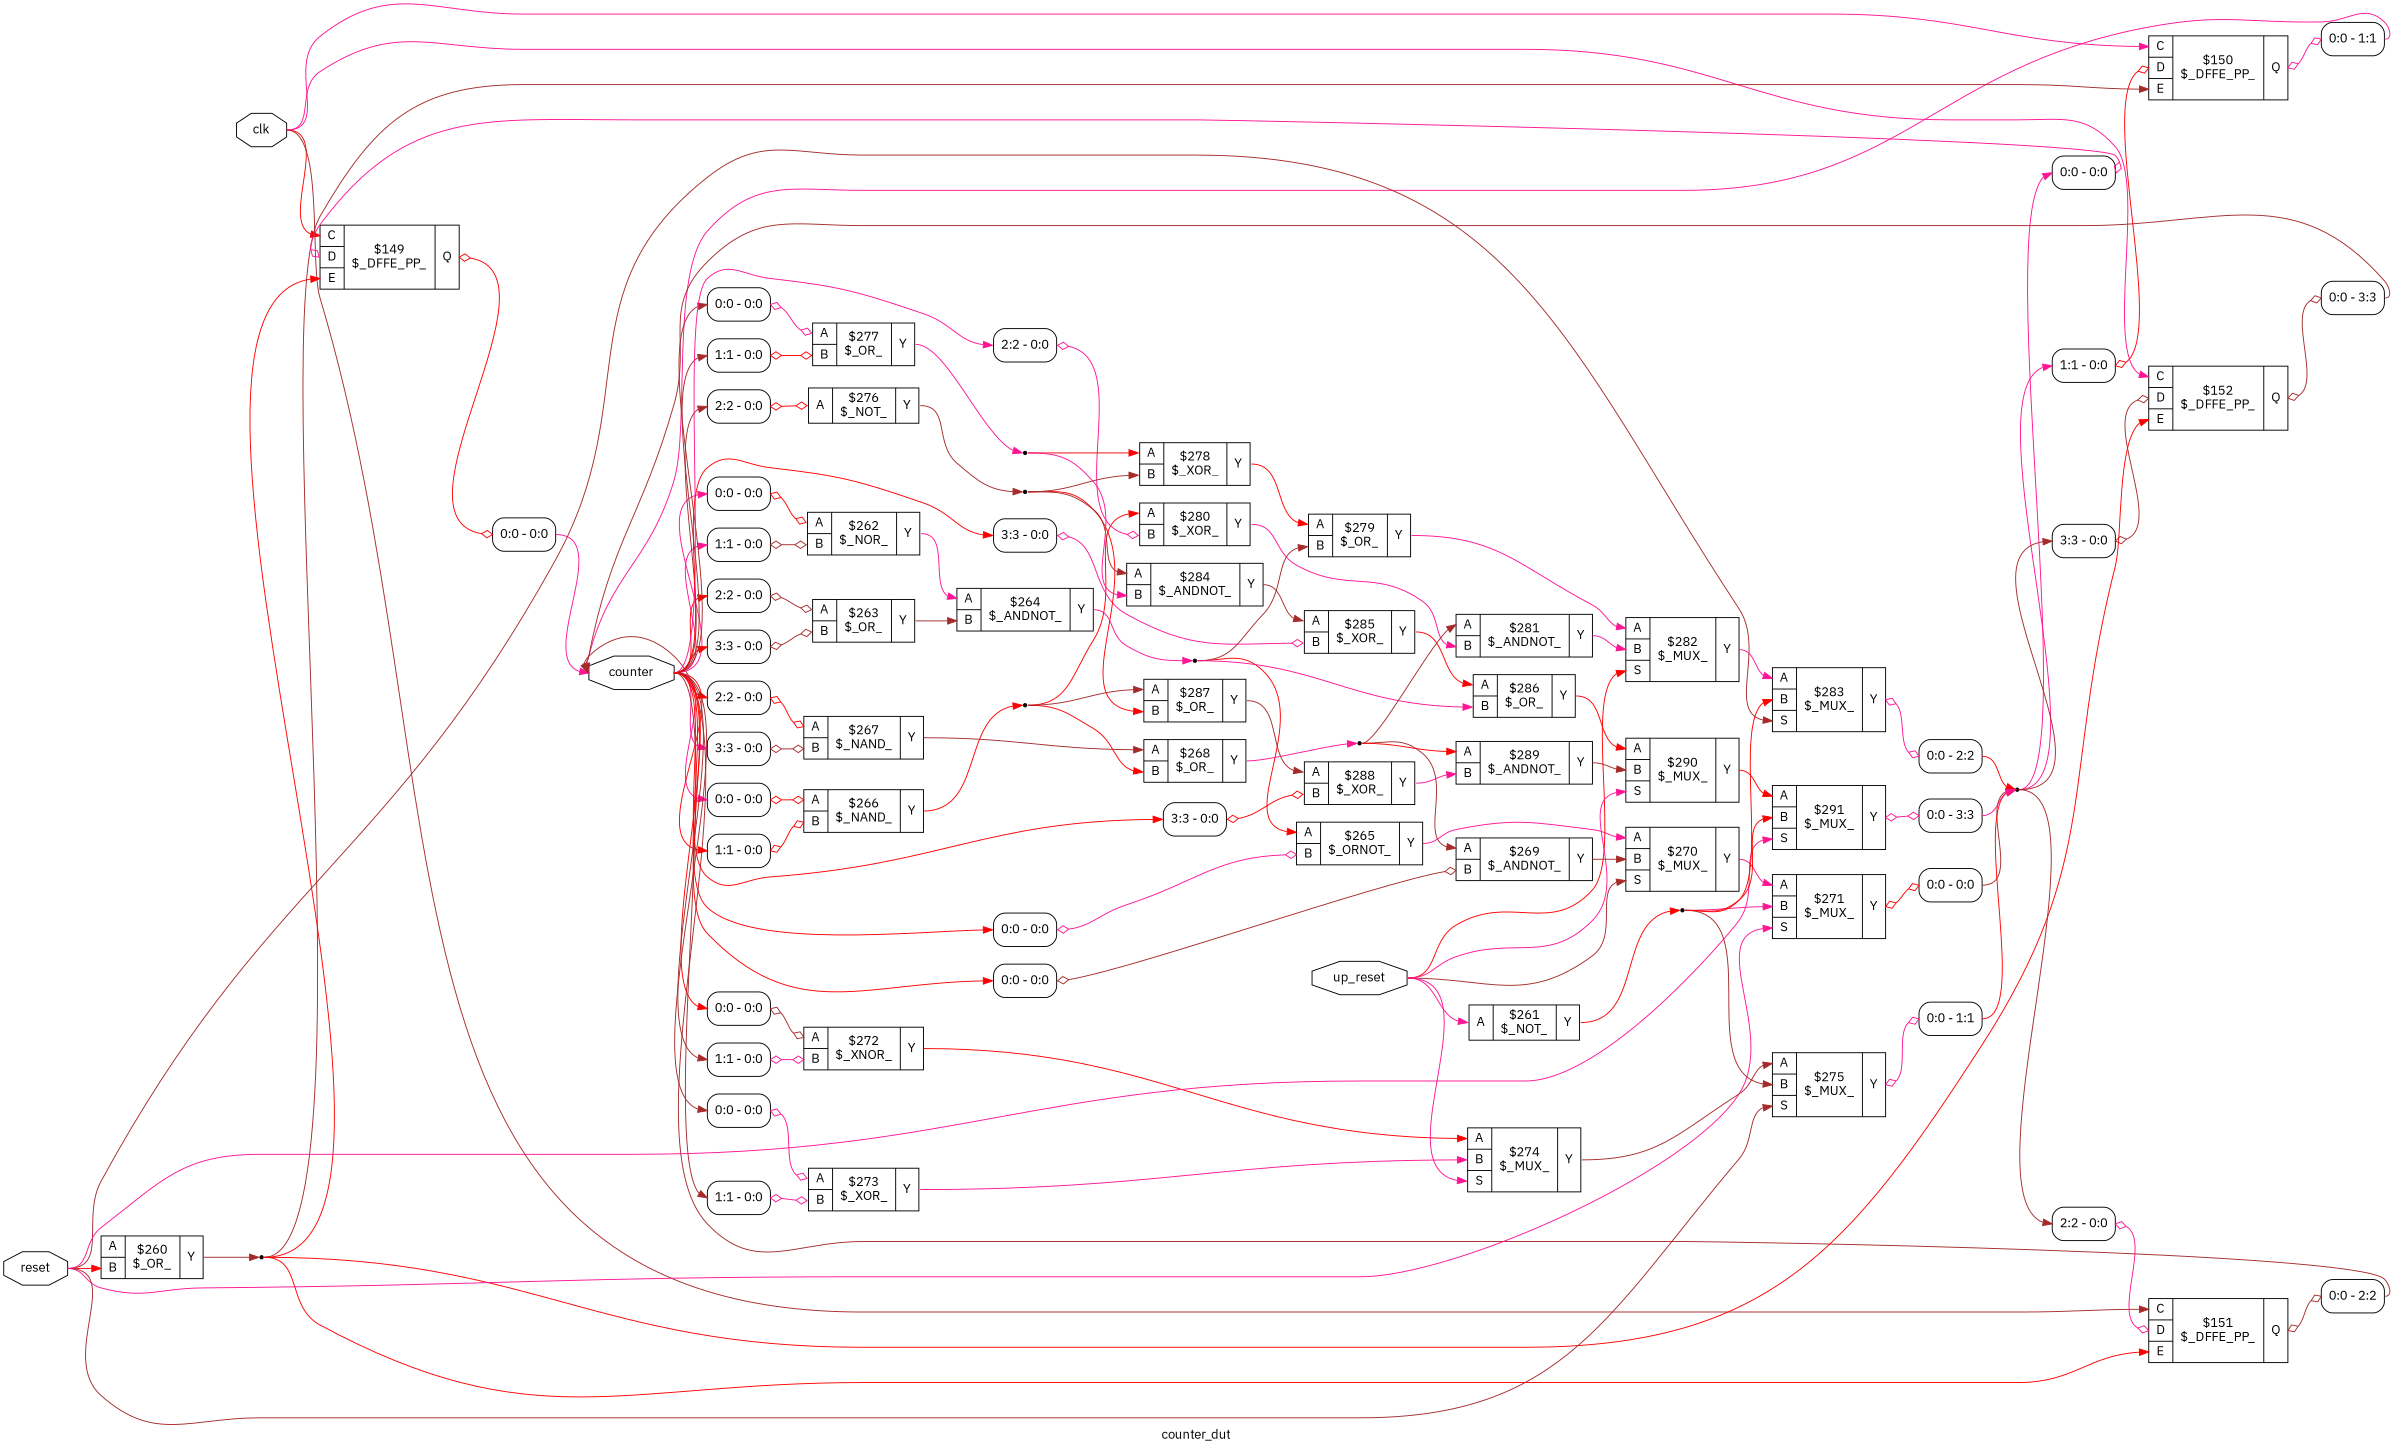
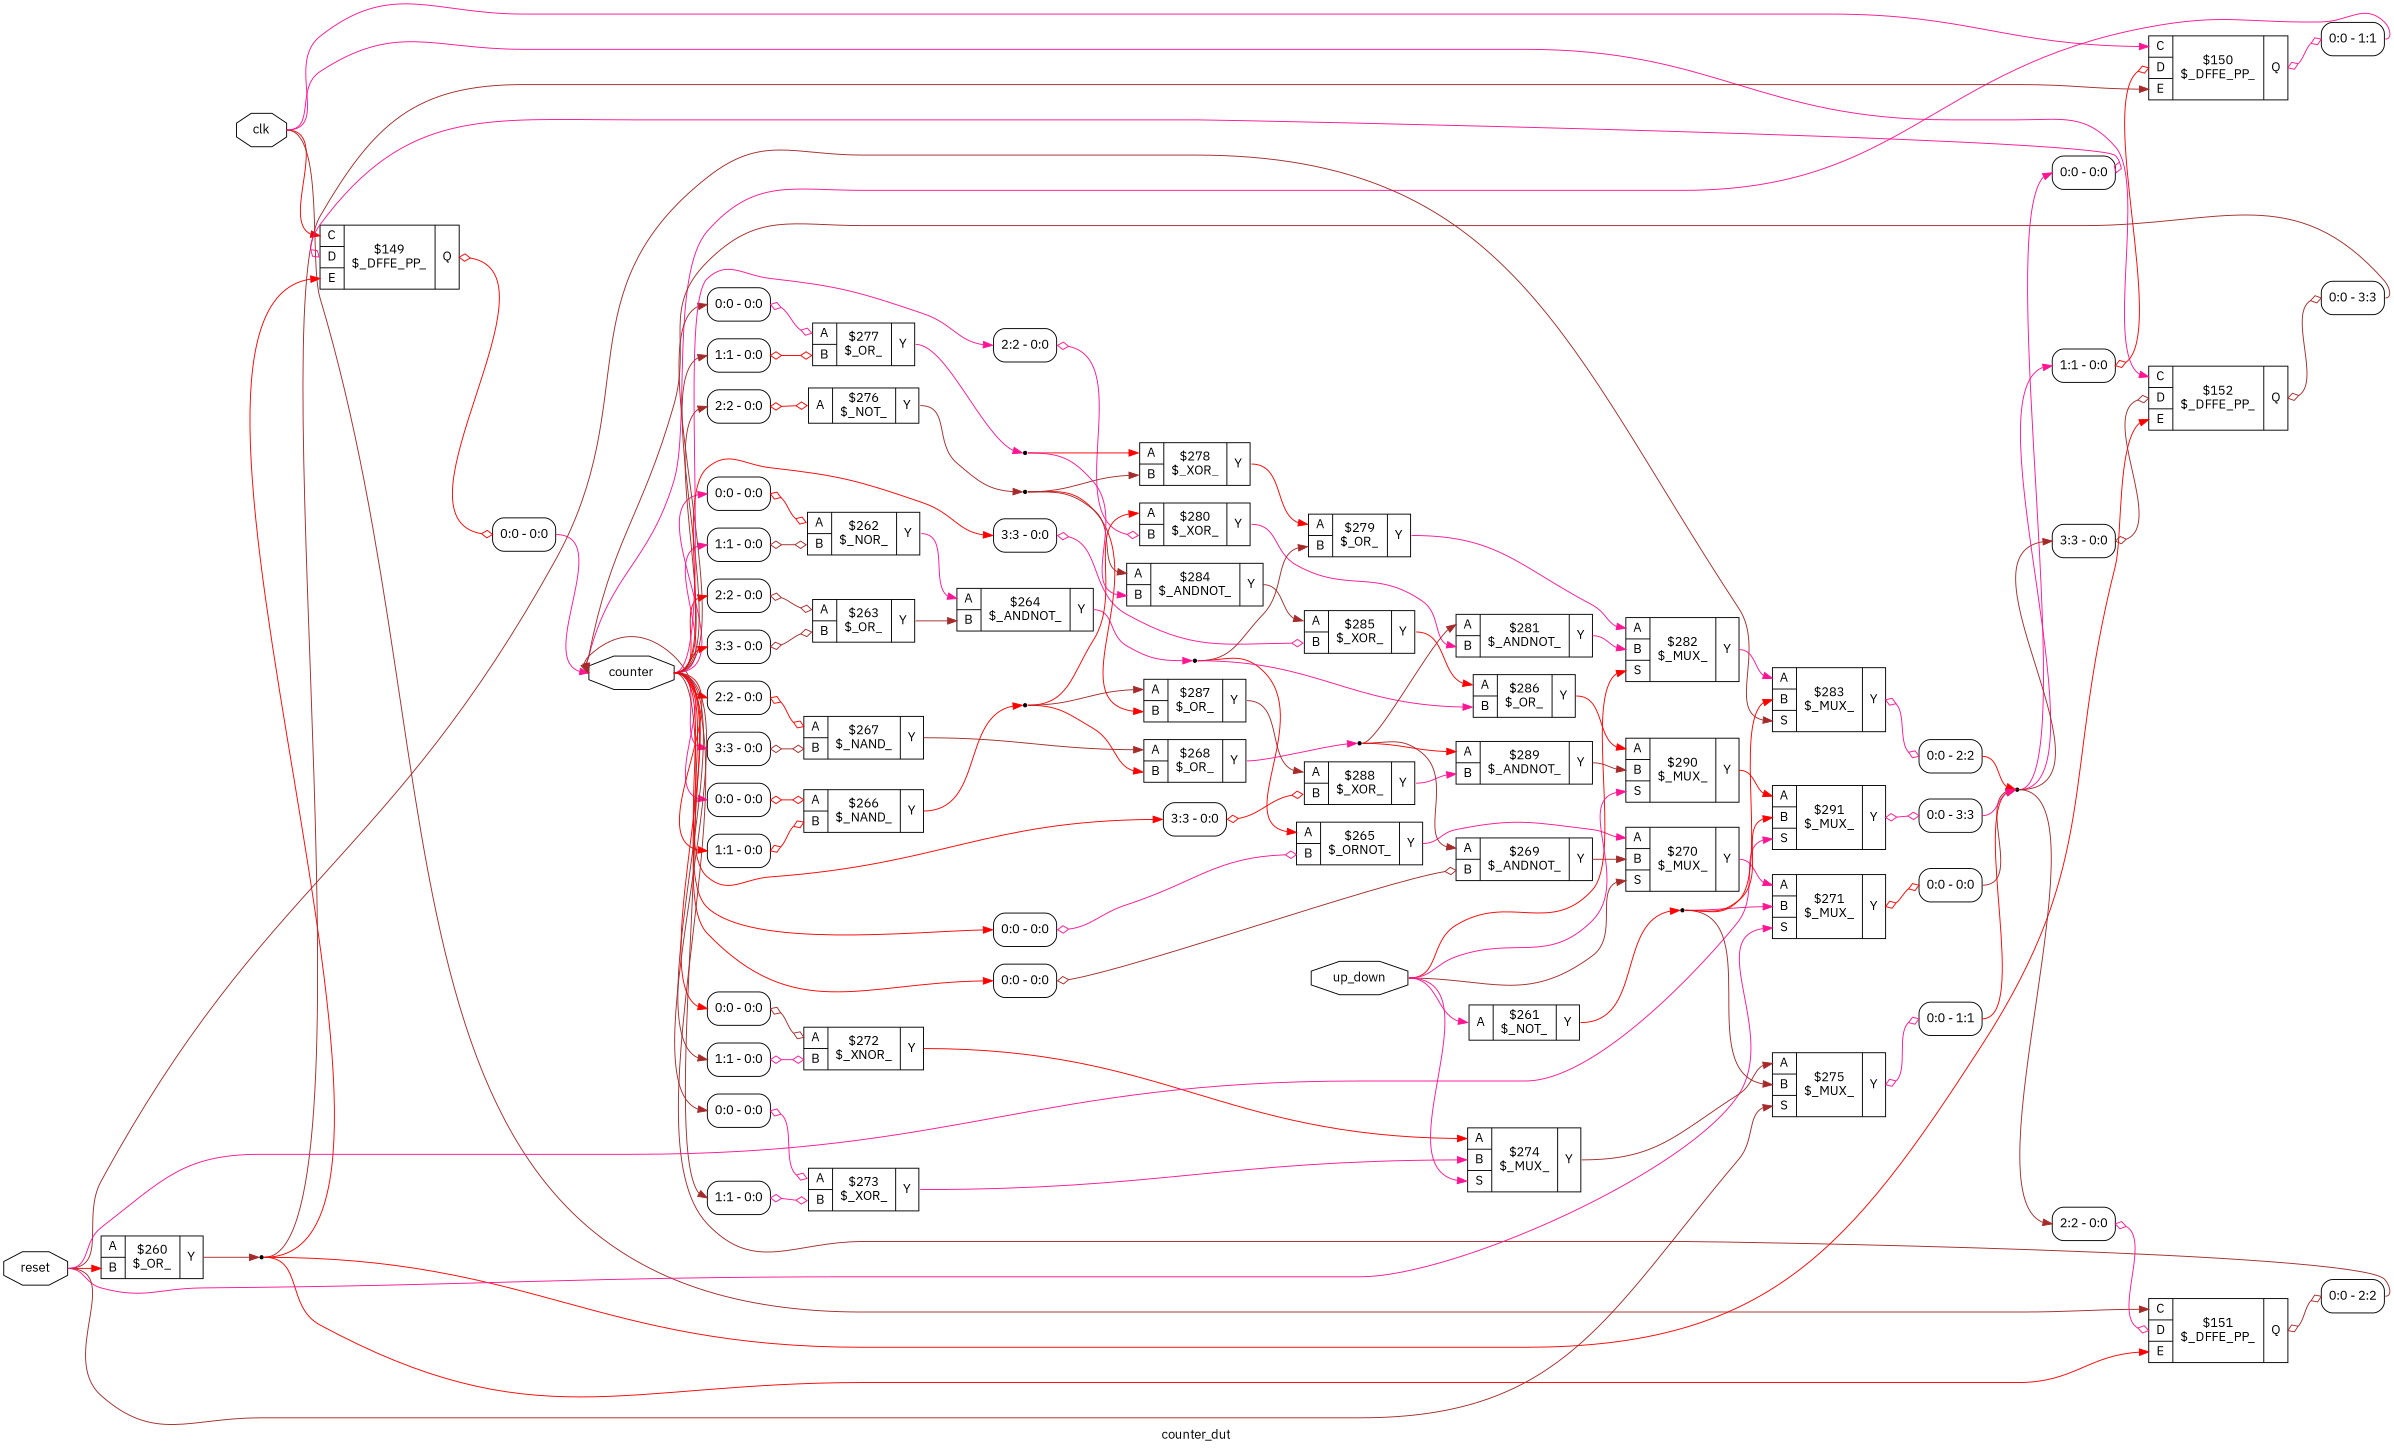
node "up_reset": label "up_reset" -> "up_down"
